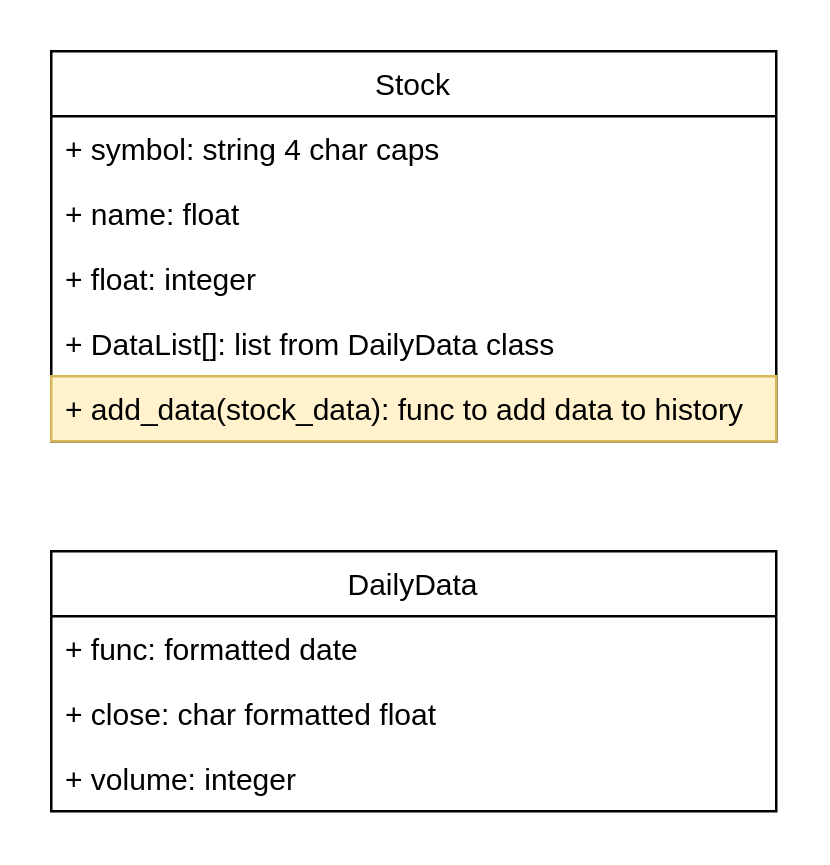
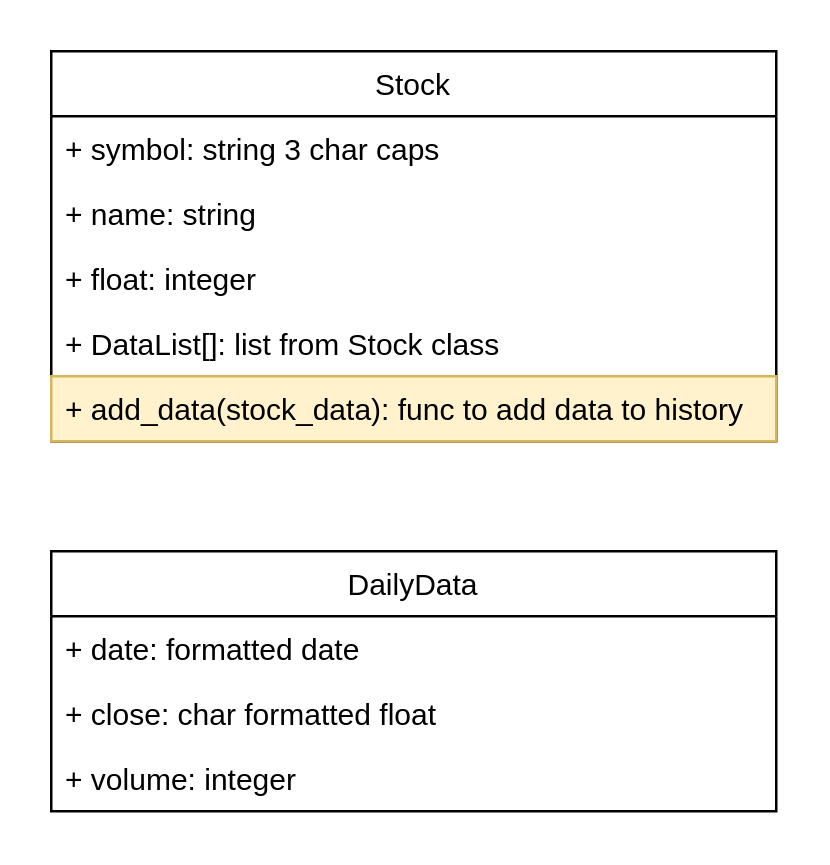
node "+ symbol: string 4 char caps": label "+ symbol: string 4 char caps" -> "+ symbol: string 3 char caps"
node "+ name: float": label "+ name: float" -> "+ name: string"
node "+ DataList[]: list from DailyData class": label "+ DataList[]: list from DailyData class" -> "+ DataList[]: list from Stock class"
node "+ func: formatted date": label "+ func: formatted date" -> "+ date: formatted date"
